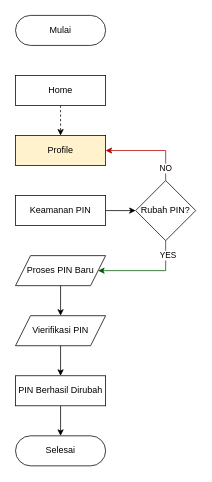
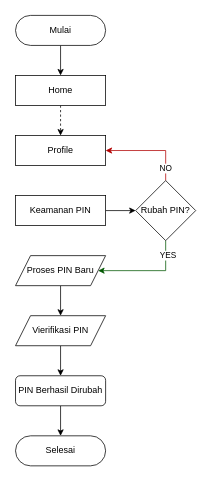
edge "Mulai" -> "Home": added
node "Profile": fillcolor #fff2cc -> #ffffff
node "PIN Berhasil Dirubah": shape rectangle -> rounded rectangle
